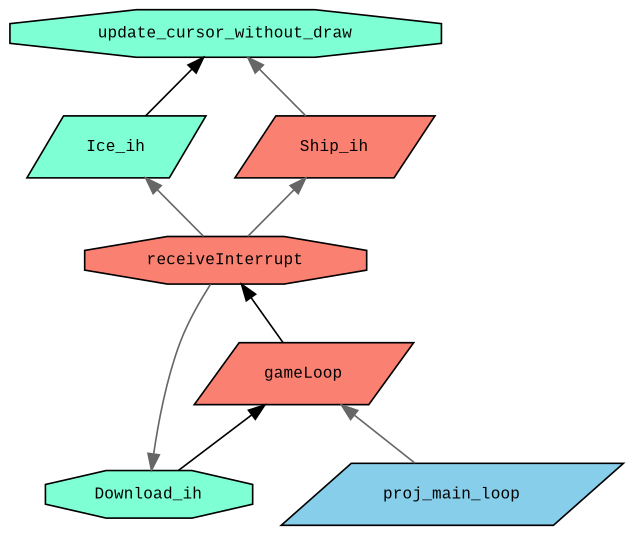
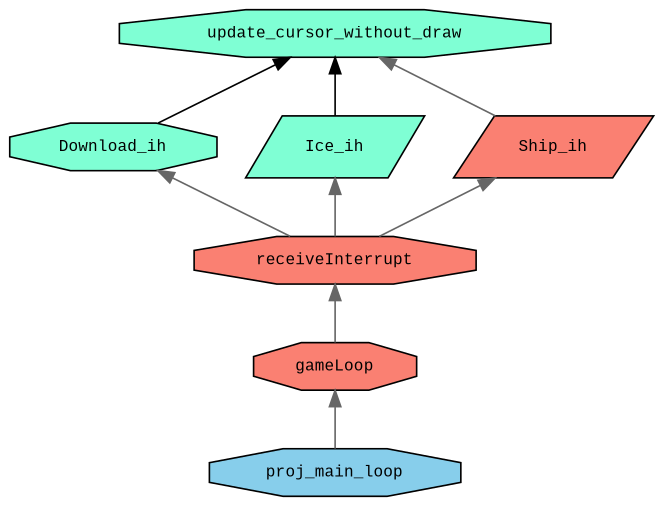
edge "gameLoop" -> "receiveInterrupt": color black -> gray40
node "gameLoop": shape parallelogram -> octagon
edge "Download_ih" -> "gameLoop": now "Download_ih" -> "update_cursor_without_draw"
node "proj_main_loop": shape parallelogram -> octagon
